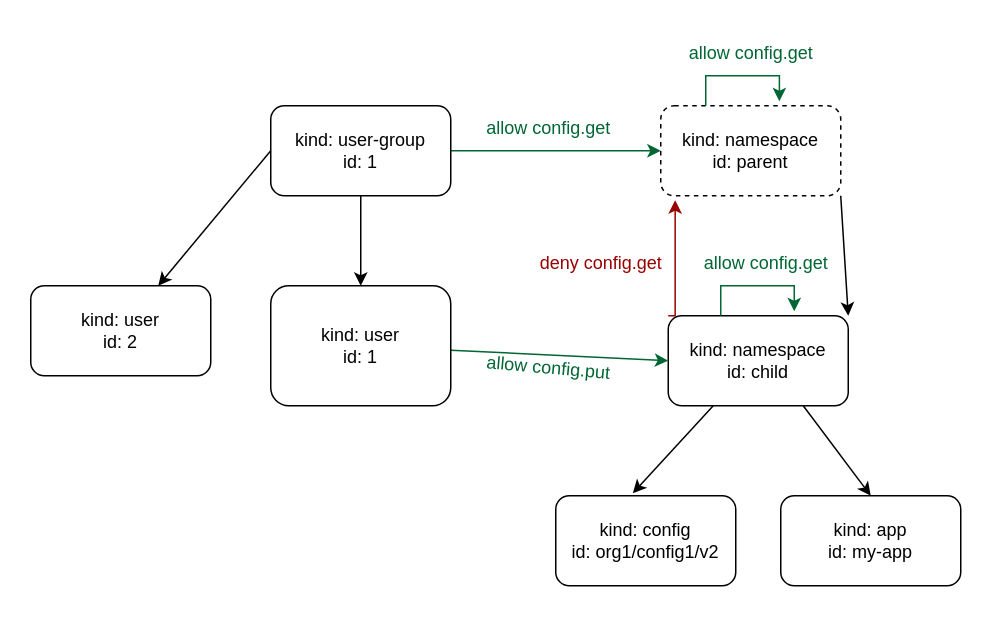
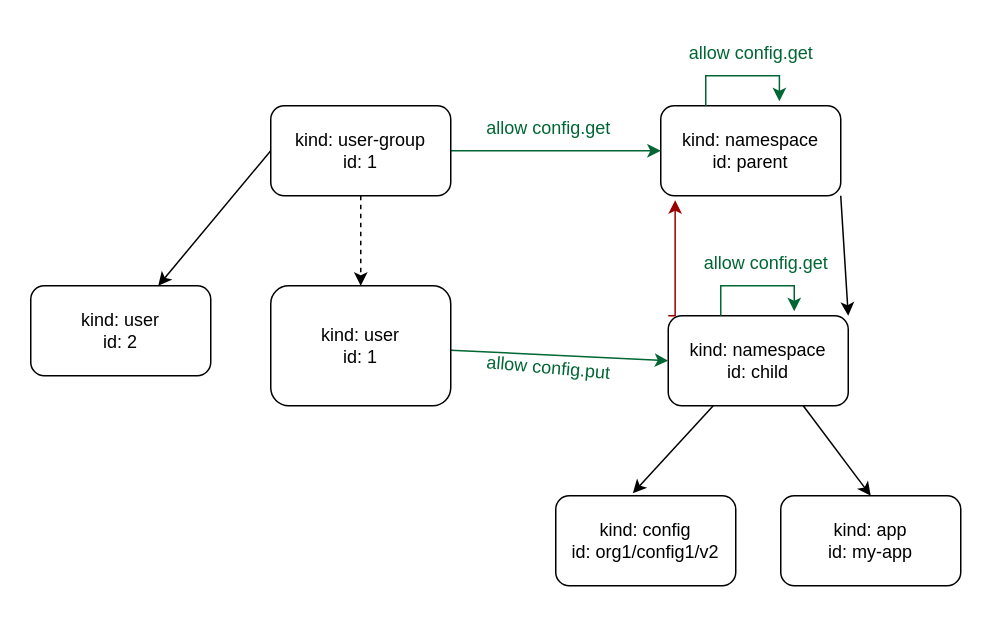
node "kind: namespace id: parent": style dashed -> solid
edge "kind: user-group id: 1" -> "kind: user id: 1": style solid -> dashed
node "deny config.get": removed
